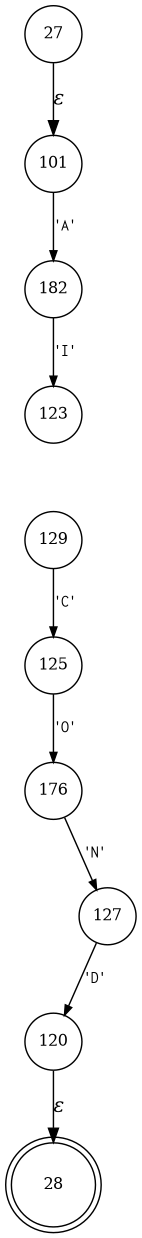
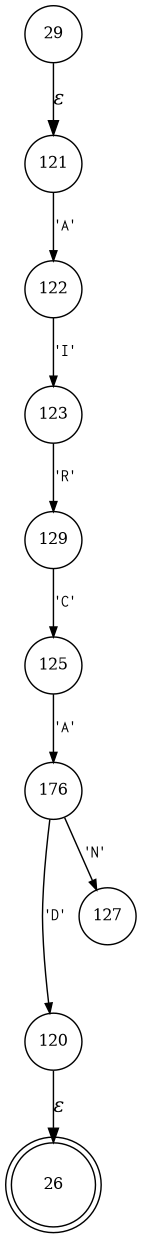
node "27": label "27" -> "29"
node "101": label "101" -> "121"
node "182": label "182" -> "122"
edge "123" -> "129": added, label "'R'"
edge "125" -> "176": label "'O'" -> "'A'"
edge "127" -> "120": now "176" -> "120"
node "28": label "28" -> "26"
